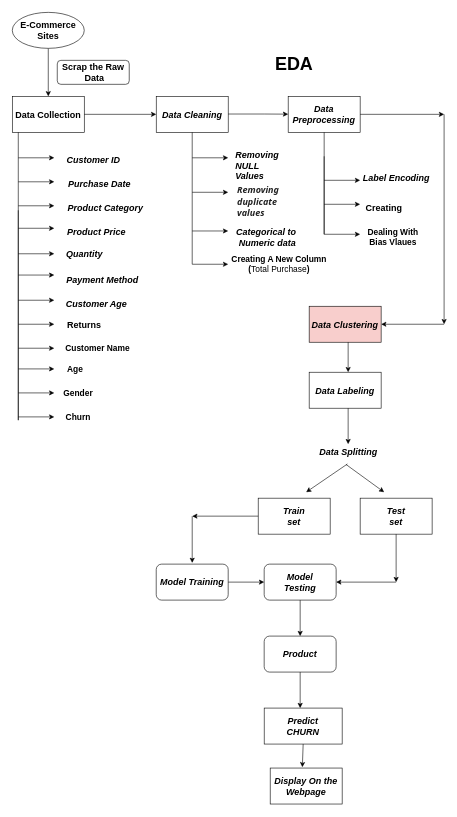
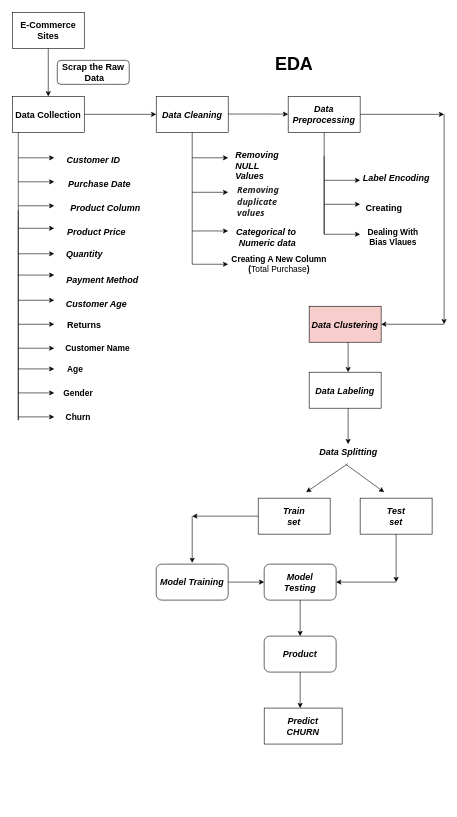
node "E-Commerce Sites": shape ellipse -> rectangle
node "Product Category": label "Product Category" -> "Product Column"
edge "Predict CHURN" -> "Display On the Webpage": removed
node "Display On the Webpage": removed
